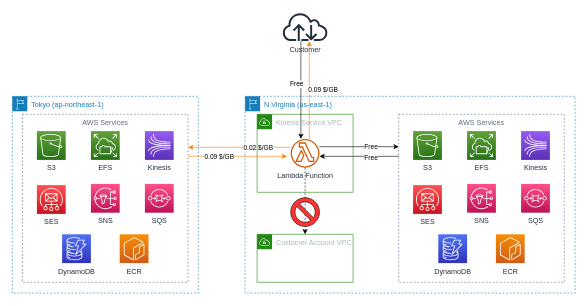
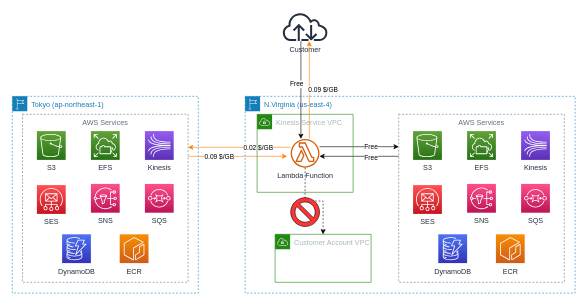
node "N.Virginia (us-east-1)": label "N.Virginia (us-east-1)" -> "N.Virginia (us-east-4)"
node "Customer Account VPC": moved (305, 258) -> (323, 258)
